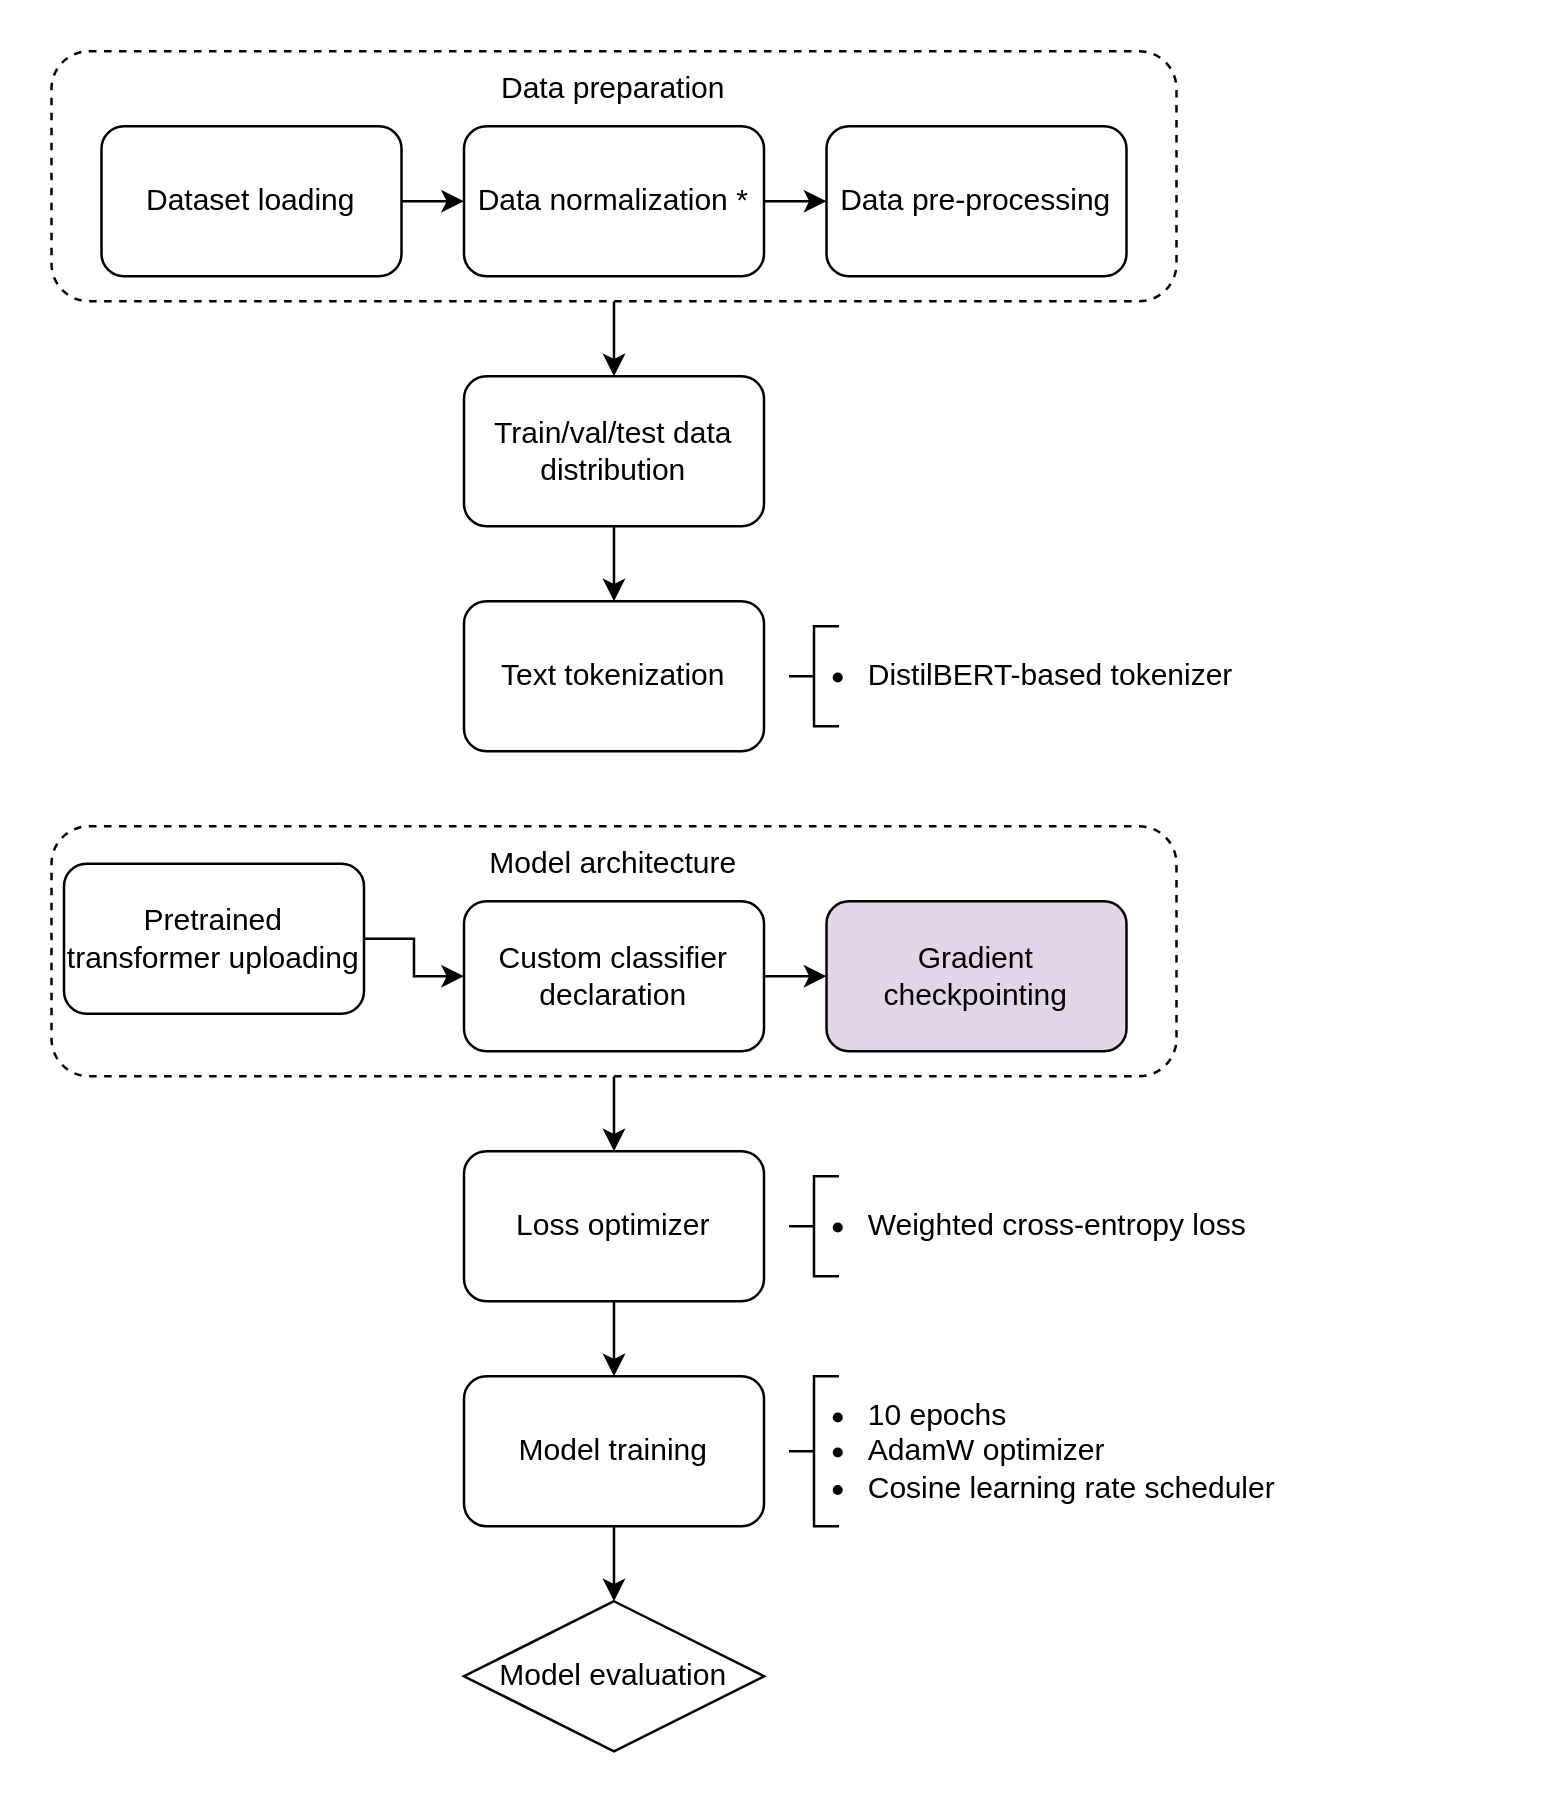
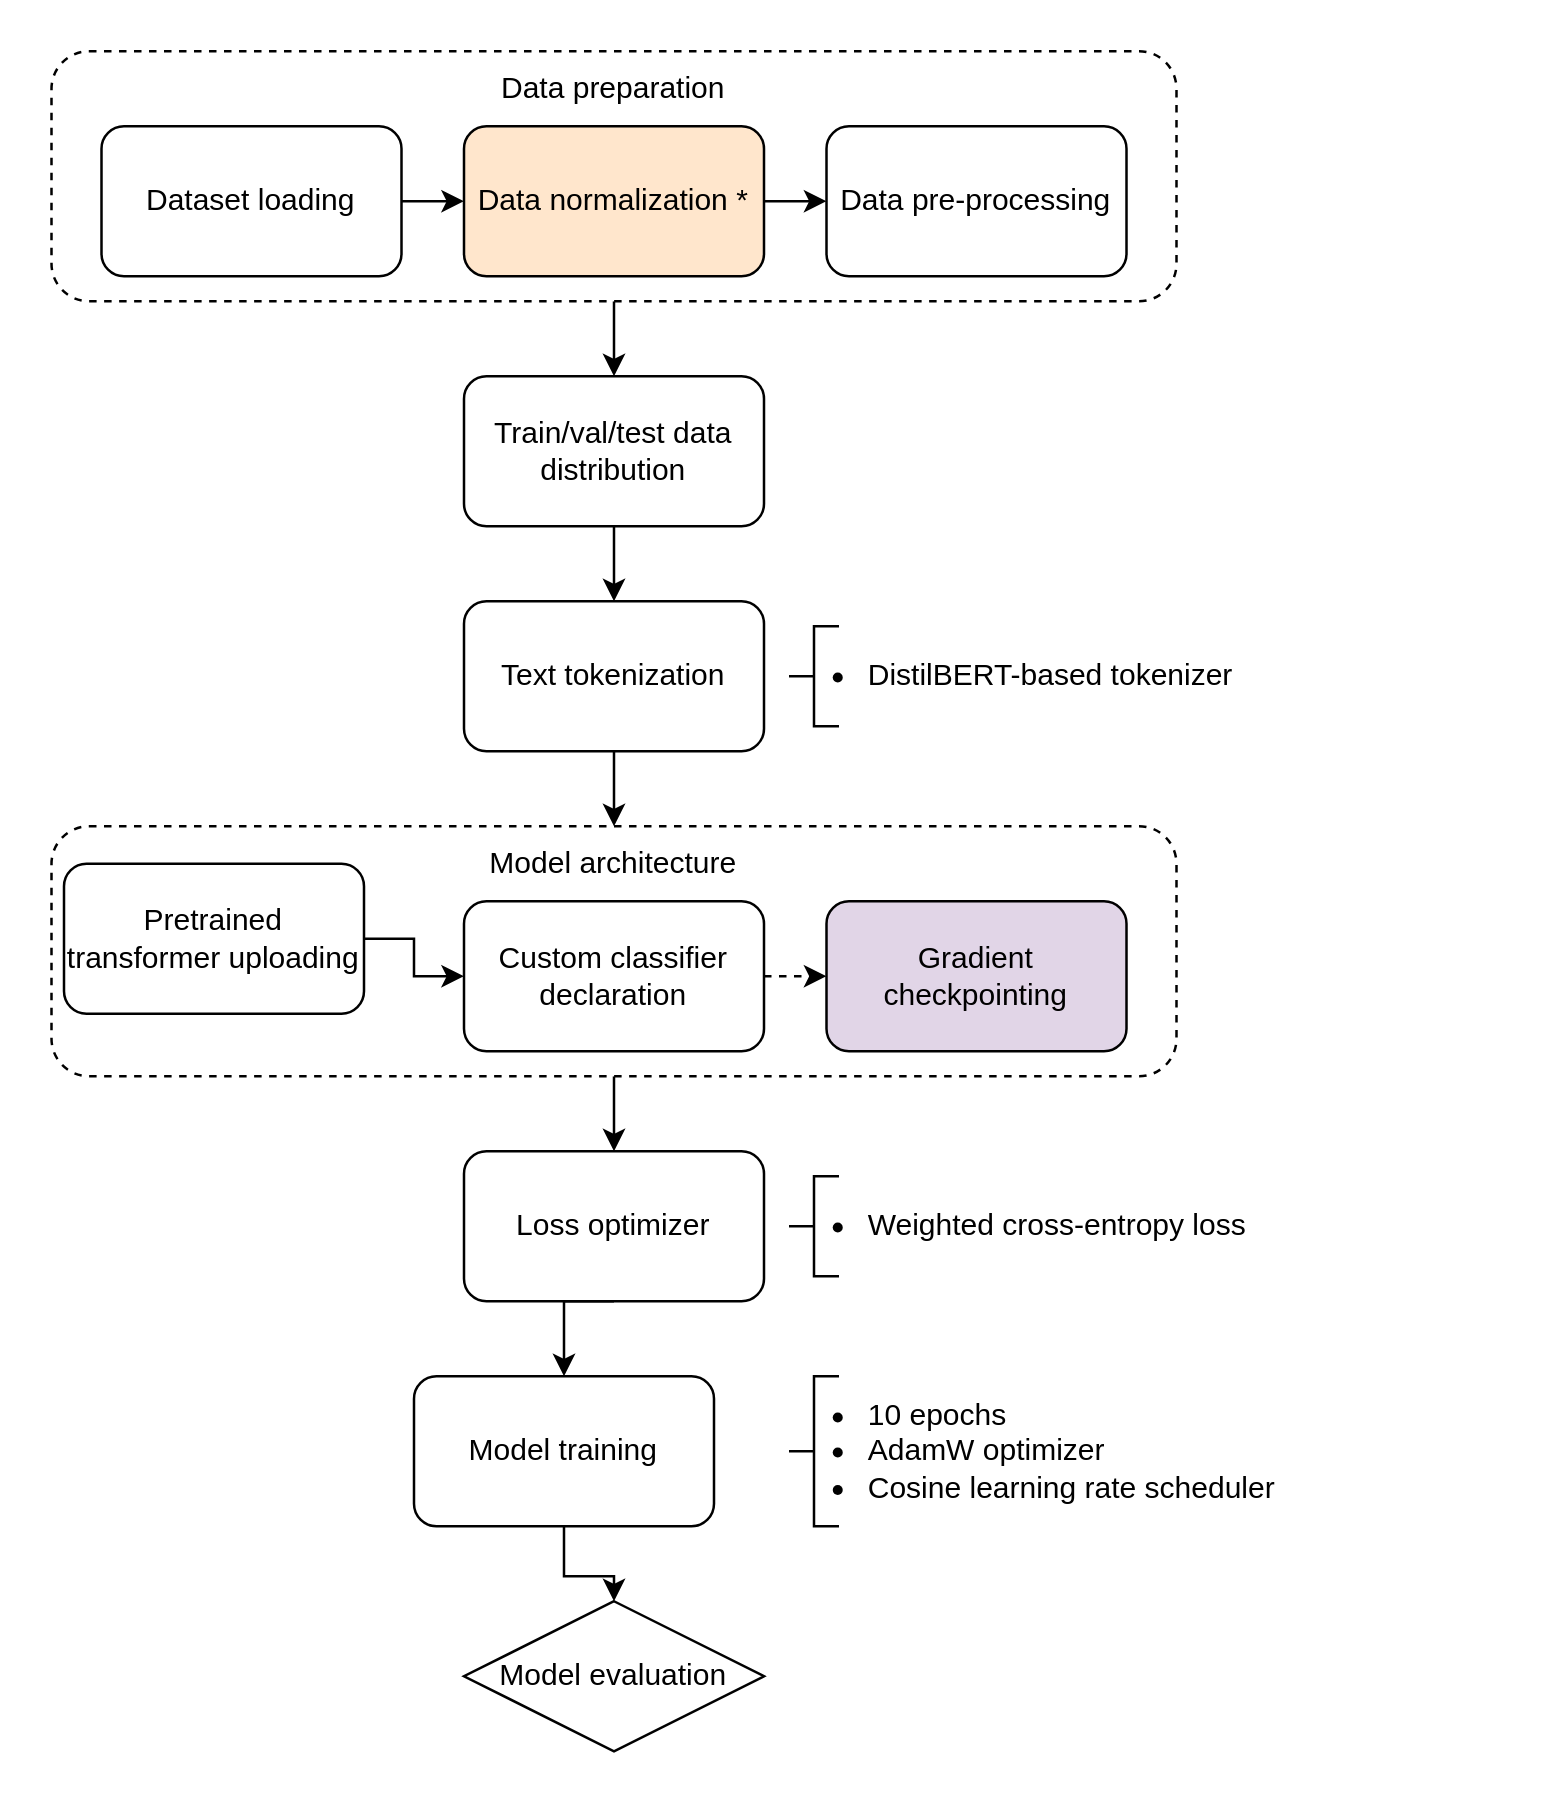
node "Data normalization *": fillcolor #ffffff -> #ffe6cc
edge "Text tokenization" -> "Model architecture": added
edge "Custom classifier declaration" -> "Gradient checkpointing": style solid -> dashed
node "Model training": moved (614, 1451) -> (564, 1451)
